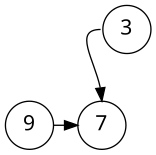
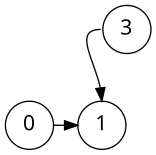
node "9": label "9" -> "0"
node "7": label "7" -> "1"
